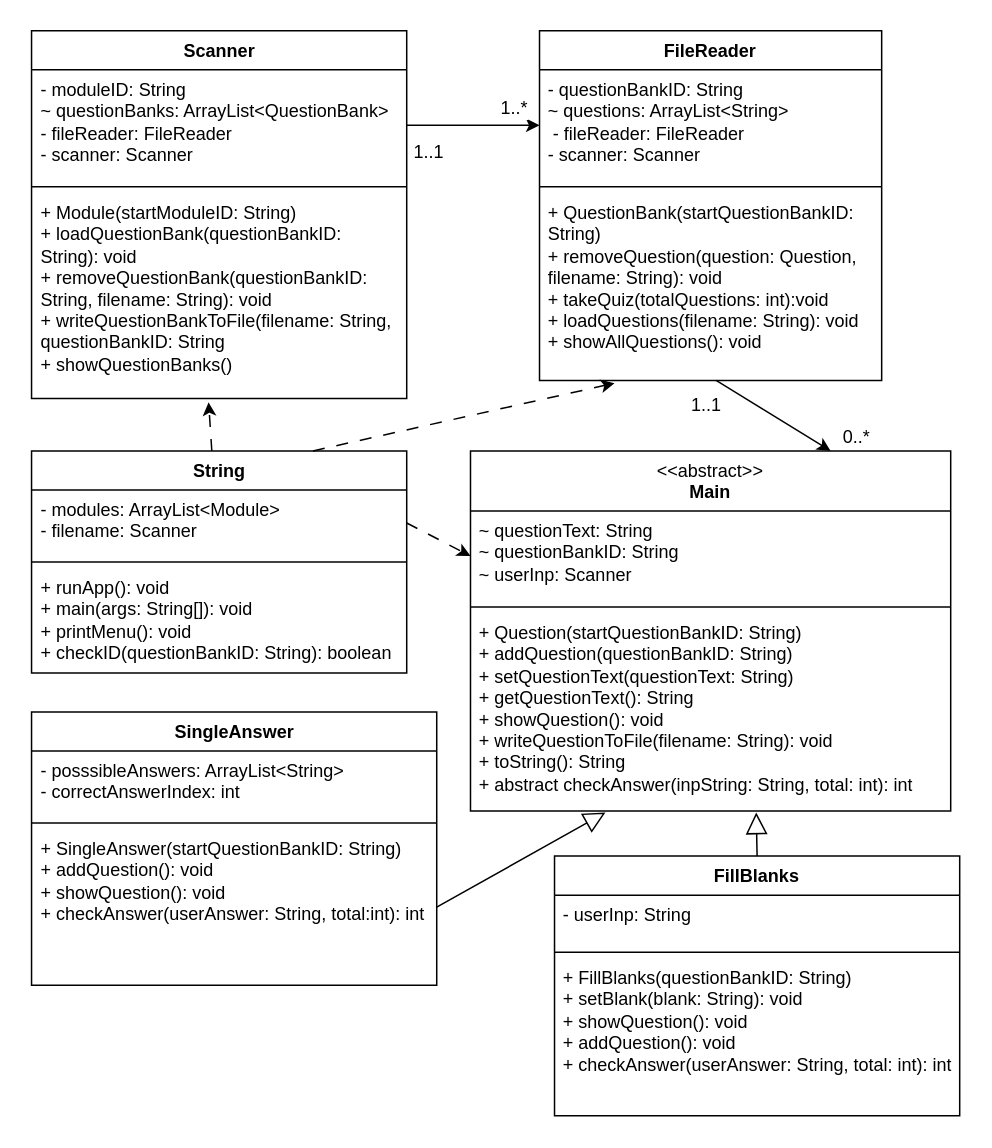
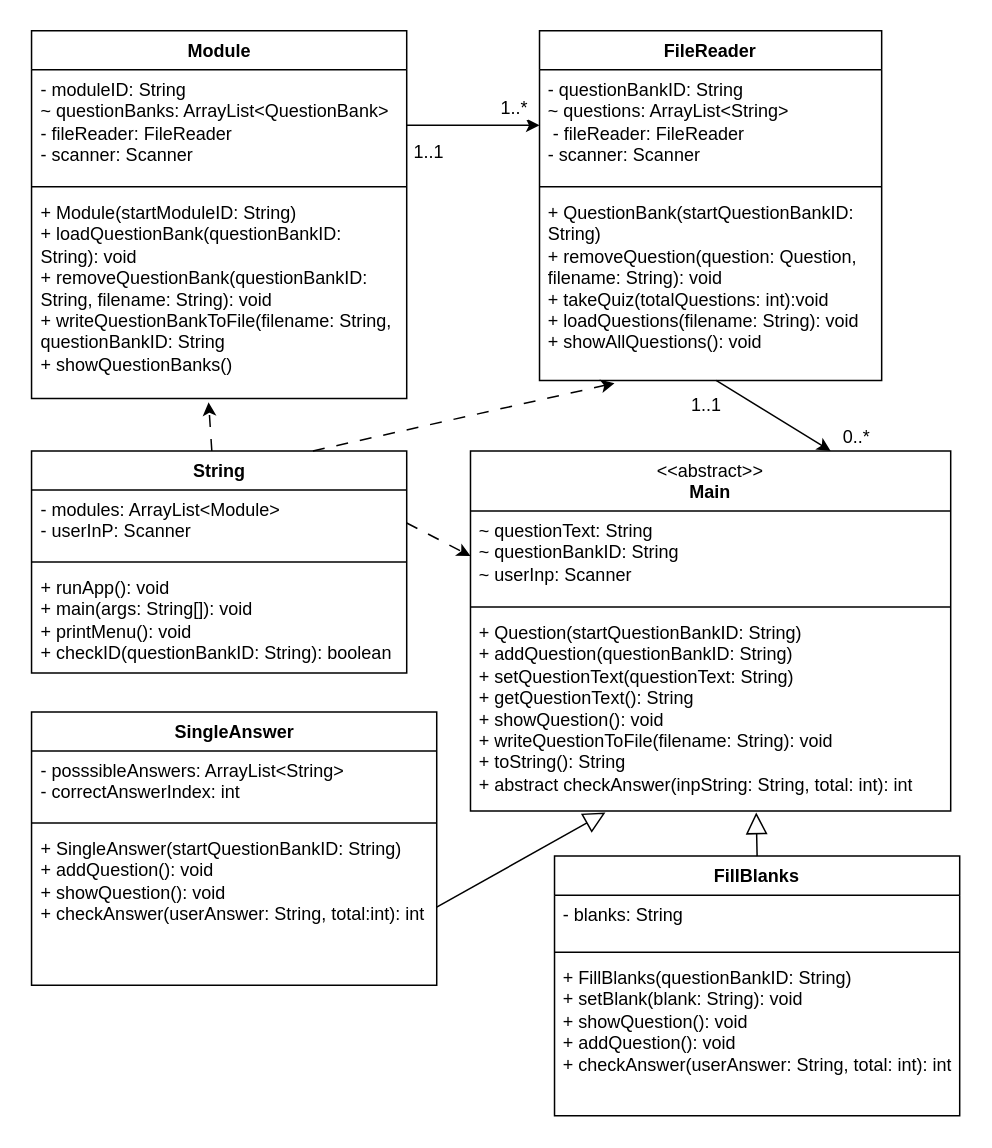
node "Scanner": label "Scanner" -> "Module"
node "- modules: ArrayList<Module> - filename: Scanner": label "- modules: ArrayList<Module> - filename: Scanner" -> "- modules: ArrayList<Module> - userInP: Scanner"
node "- userInp: String": label "- userInp: String" -> "- blanks: String"
